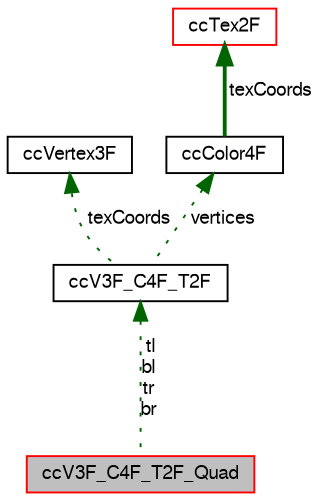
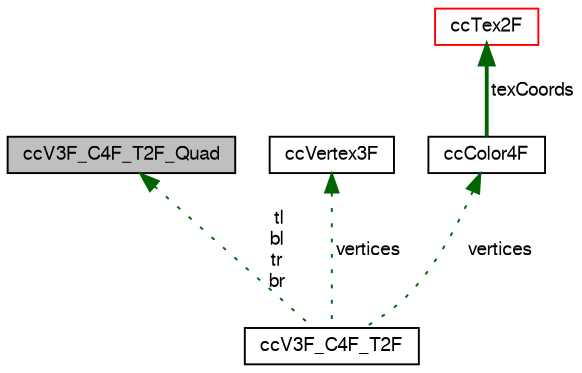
edge "ccV3F_C4F_T2F" -> "ccVertex3F": label " texCoords" -> " vertices"
edge "ccV3F_C4F_T2F_Quad" -> "ccV3F_C4F_T2F": reversed
node "ccV3F_C4F_T2F_Quad": color red -> black
